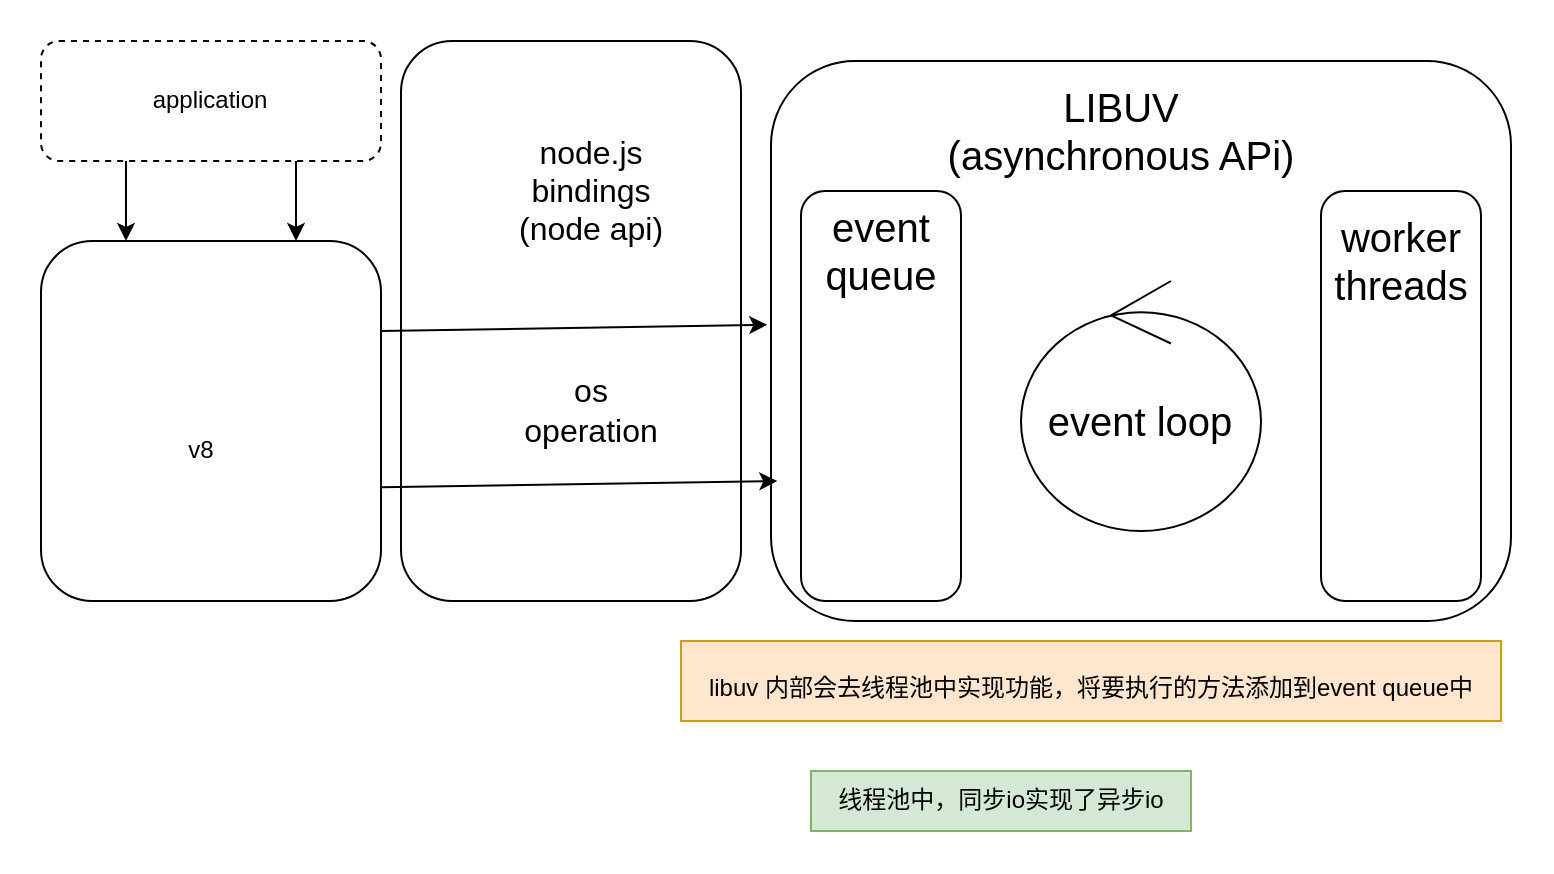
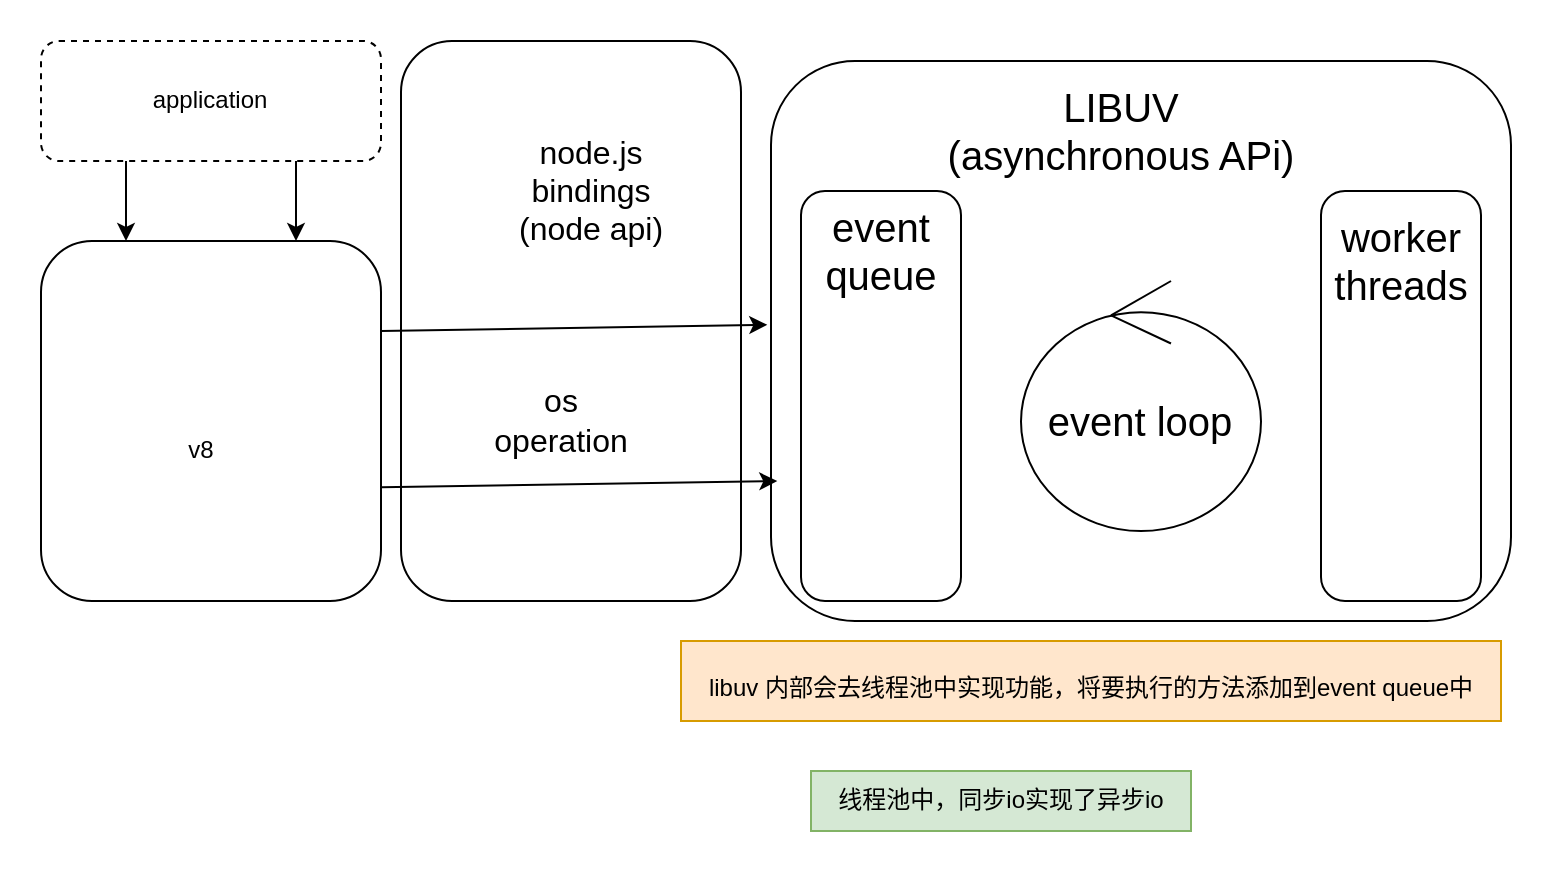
node "os operation": moved (591, 411) -> (561, 421)
